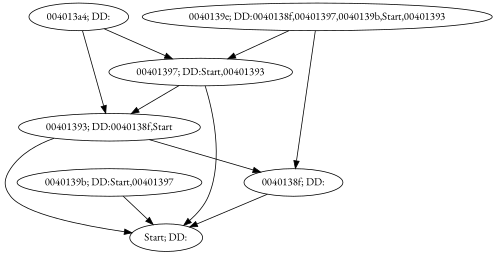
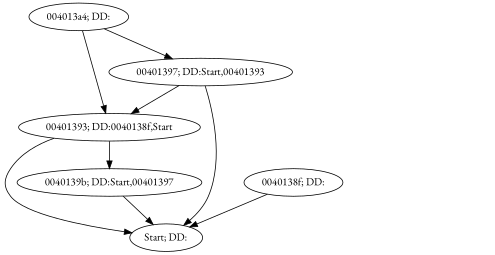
node "0040139e; DD:0040138f,00401397,0040139b,Start,00401393": removed
edge "00401393; DD:0040138f,Start" -> "0040138f; DD:": now "00401393; DD:0040138f,Start" -> "0040139b; DD:Start,00401397"
